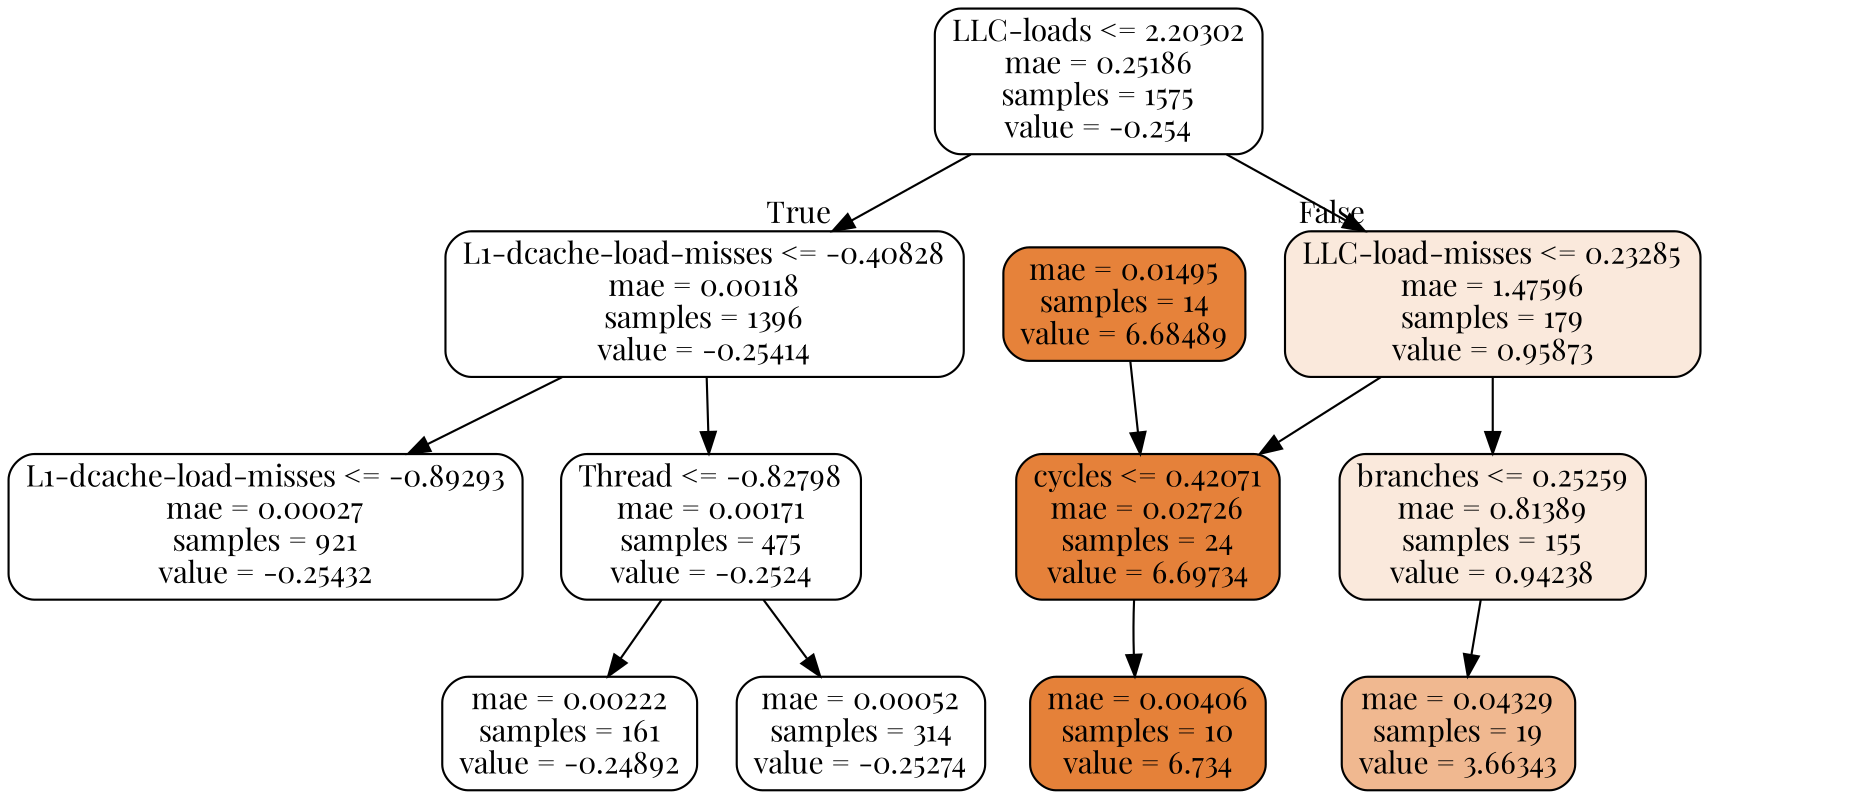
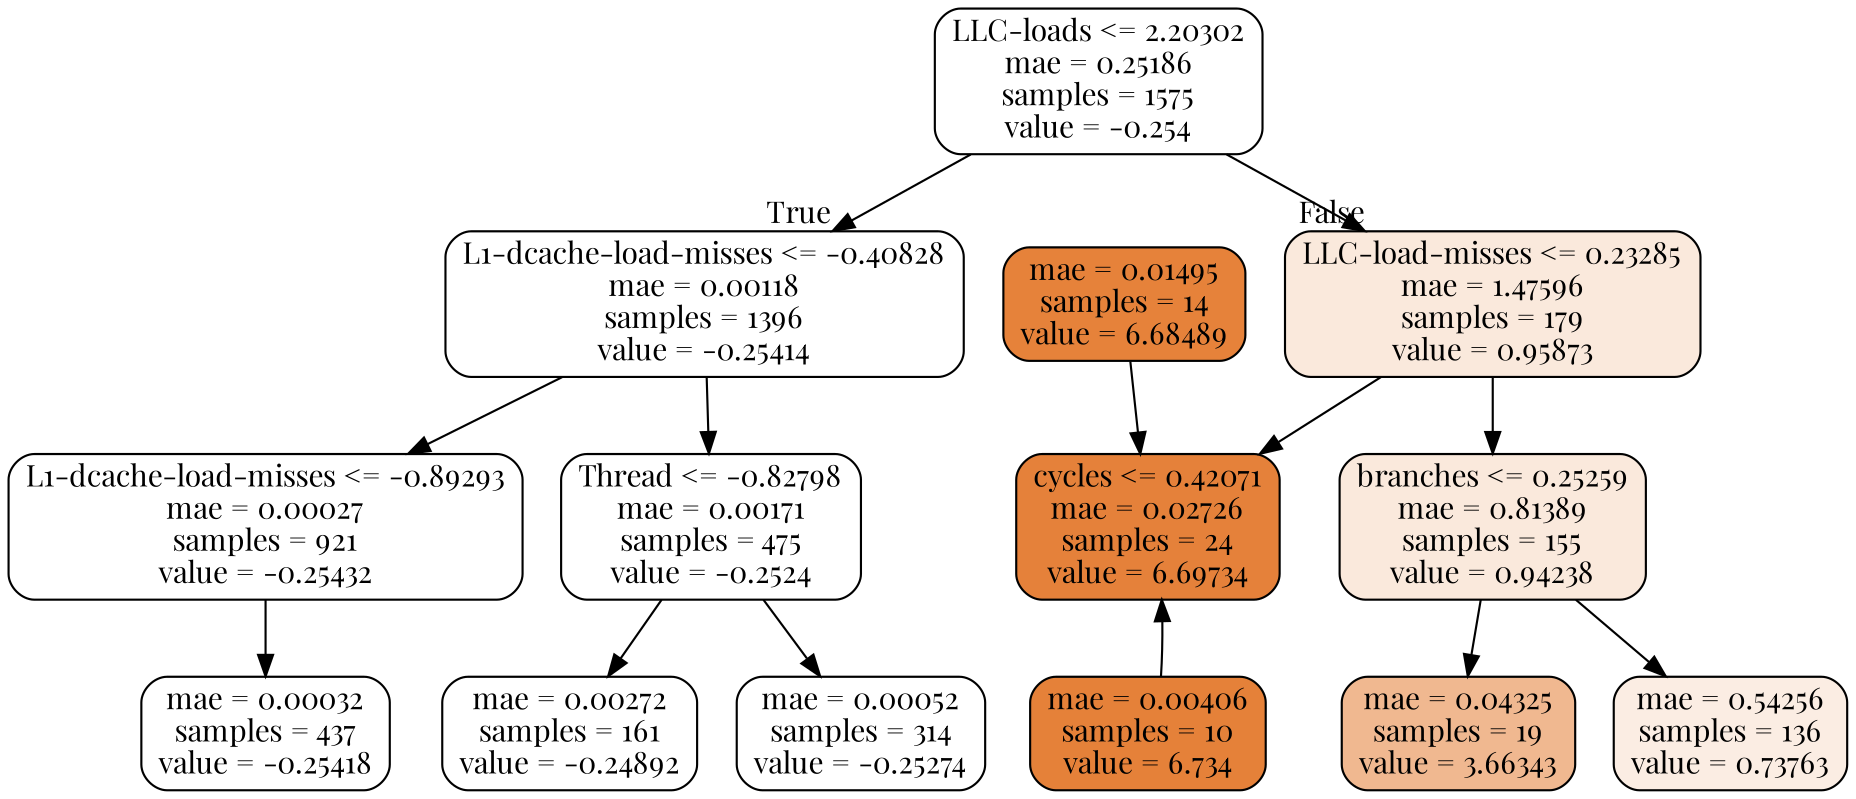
edge "cycles <= 0.42071 mae = 0.02726 samples = 24 value = 6.69734" -> "mae = 0.00406 samples = 10 value = 6.734": reversed
node "mae = 0.00032 samples = 437 value = -0.25418": added
node "mae = 0.00222 samples = 161 value = -0.24892": label "mae = 0.00222 samples = 161 value = -0.24892" -> "mae = 0.00272 samples = 161 value = -0.24892"
node "mae = 0.04329 samples = 19 value = 3.66343": label "mae = 0.04329 samples = 19 value = 3.66343" -> "mae = 0.04325 samples = 19 value = 3.66343"
node "mae = 0.54256 samples = 136 value = 0.73763": added
